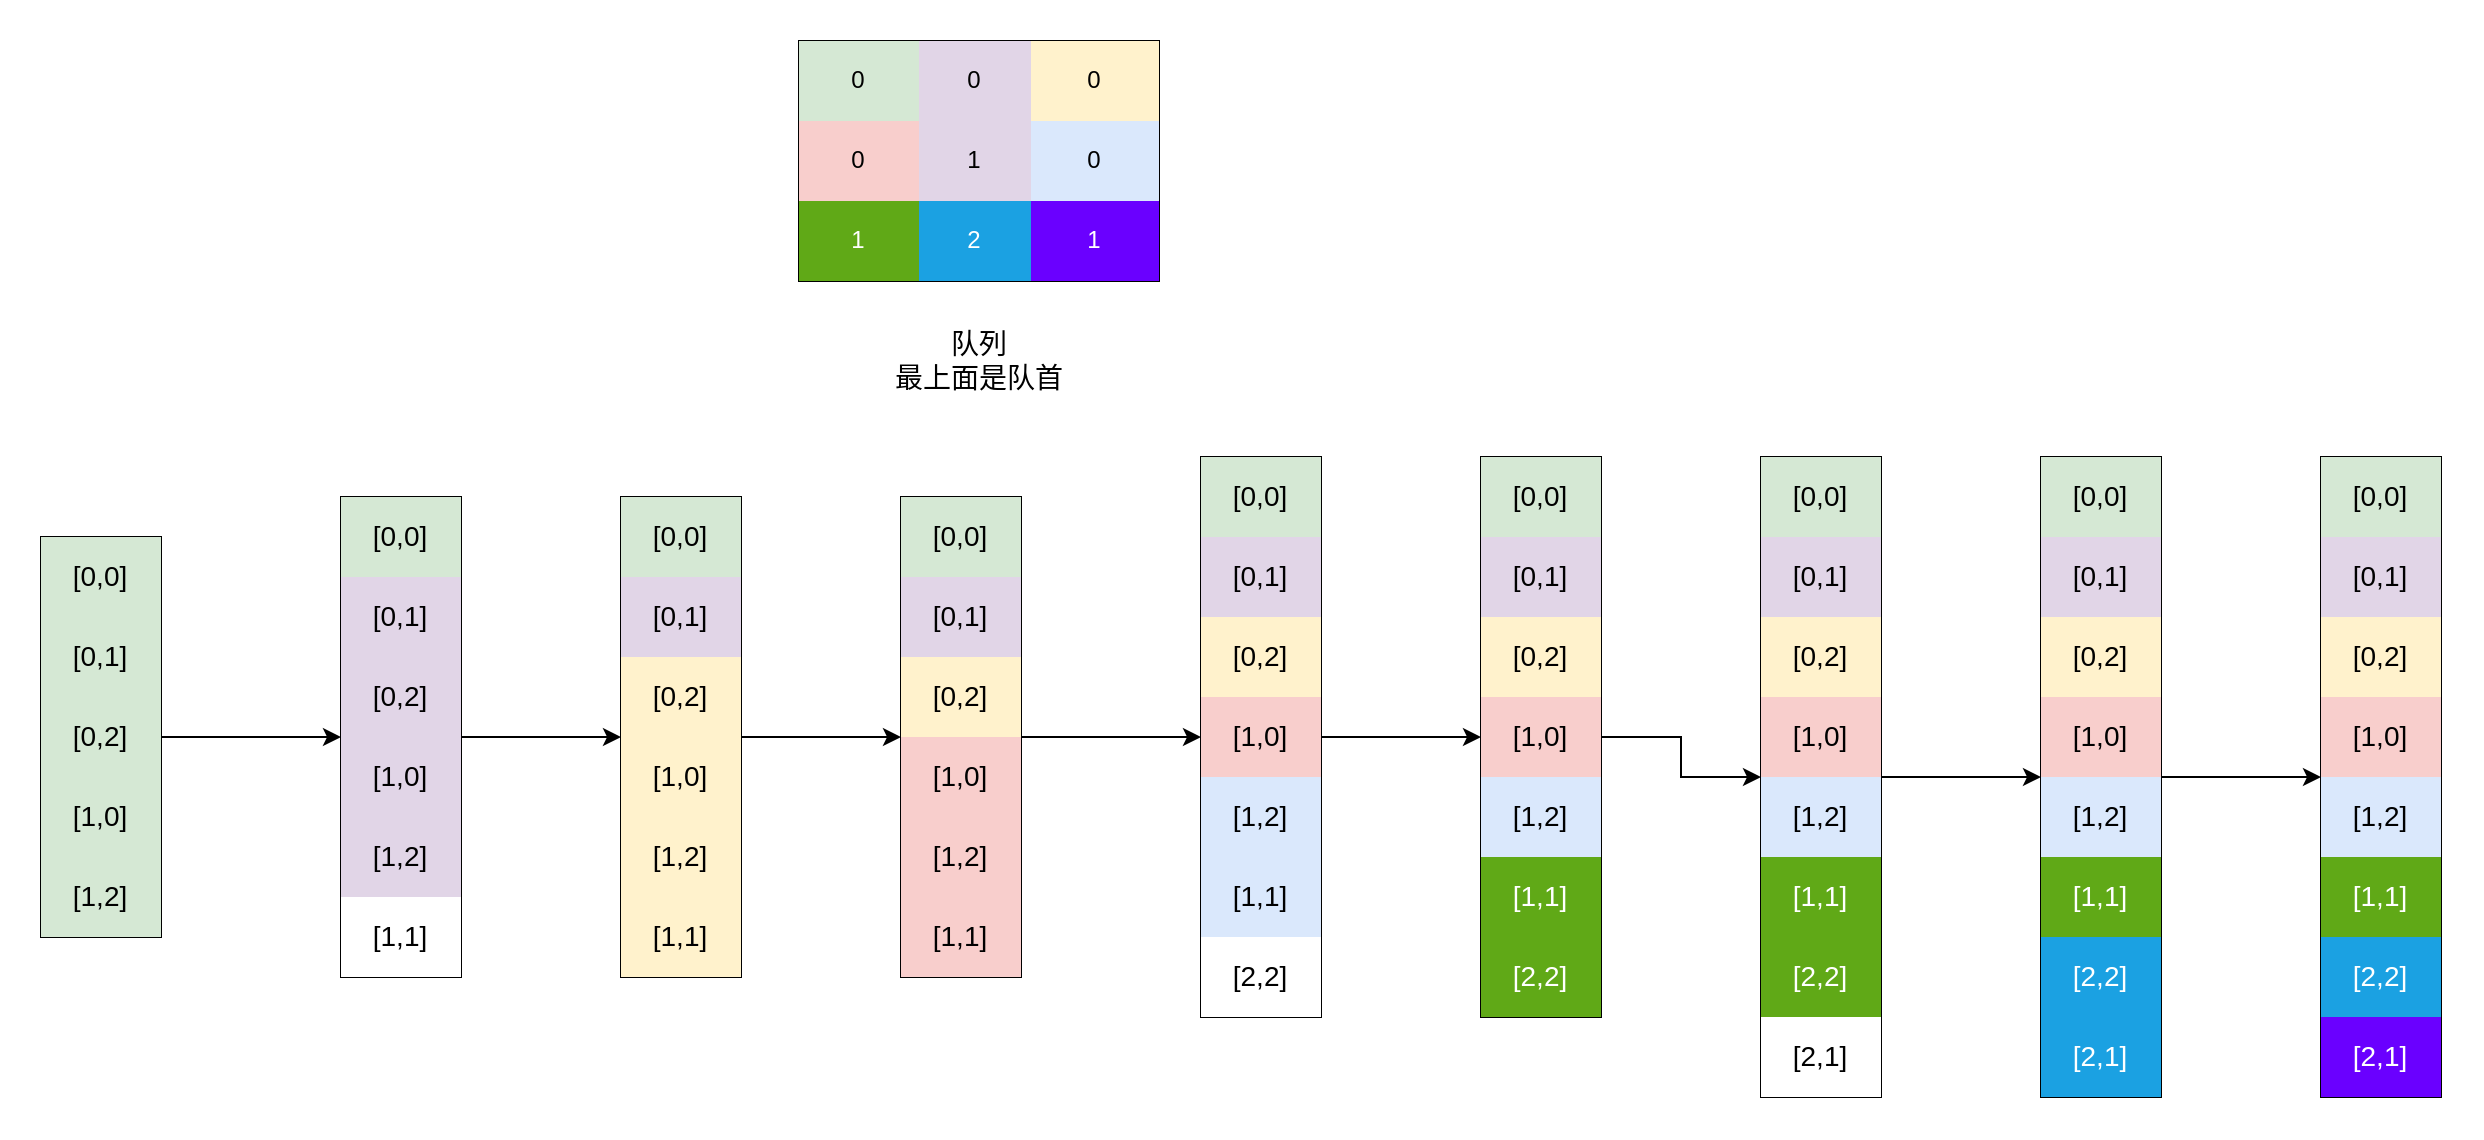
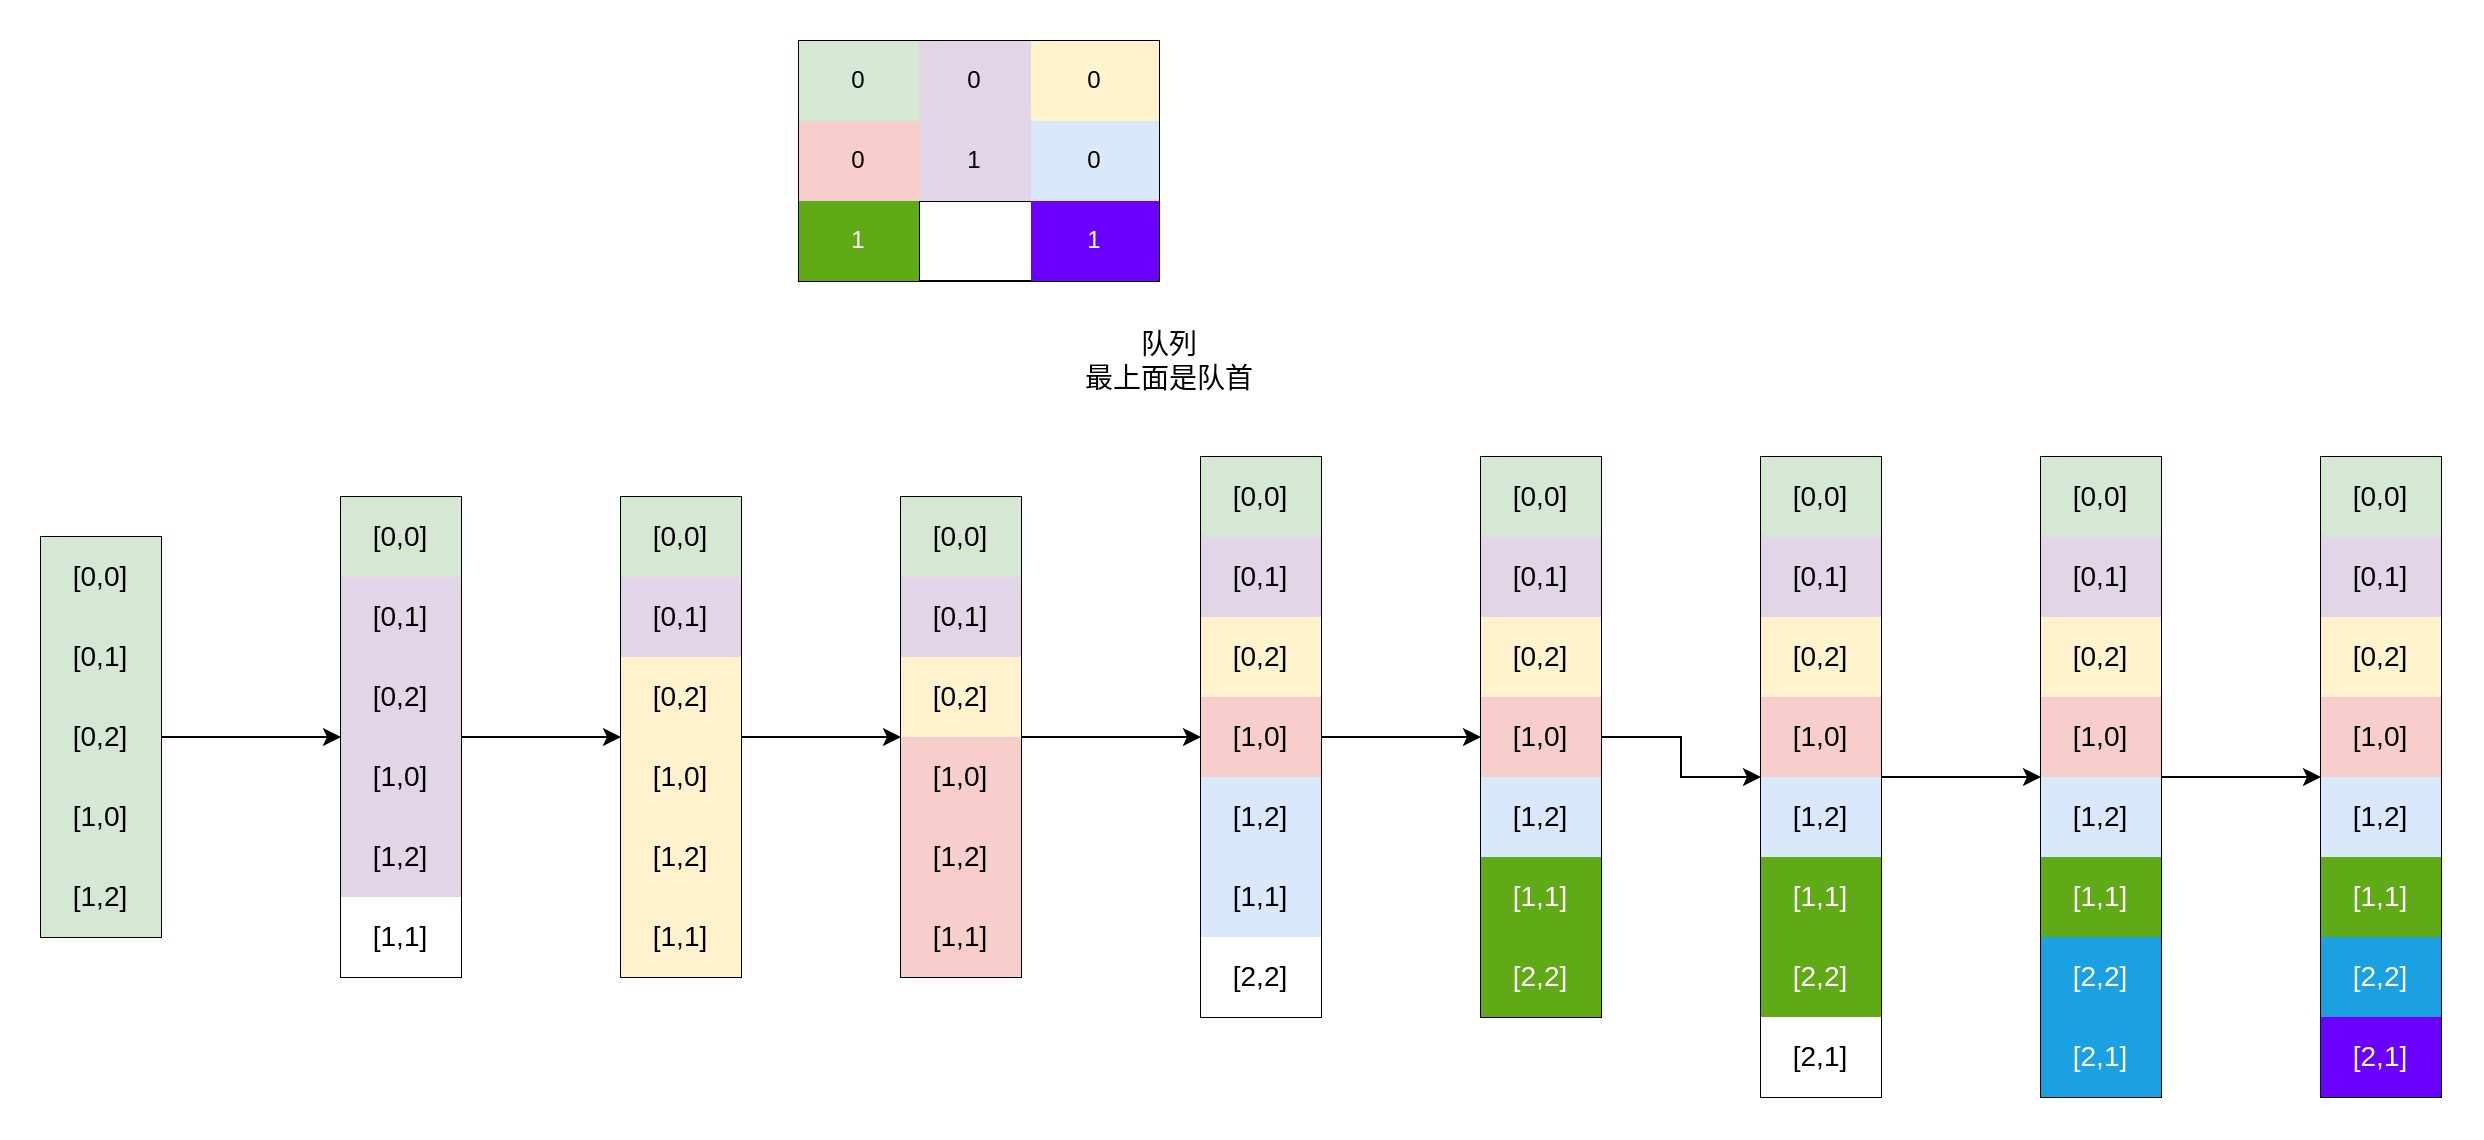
node "2": removed
node "队列 最上面是队首": moved (979, 361) -> (1169, 361)
